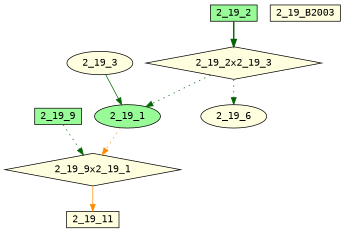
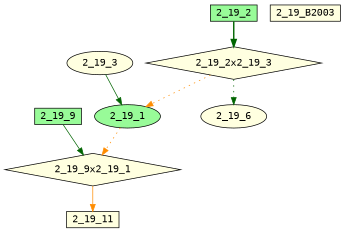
edge "2_19_2x2_19_3" -> "2_19_1": color darkgreen -> darkorange
edge "2_19_9" -> "2_19_9x2_19_1": style dotted -> solid
